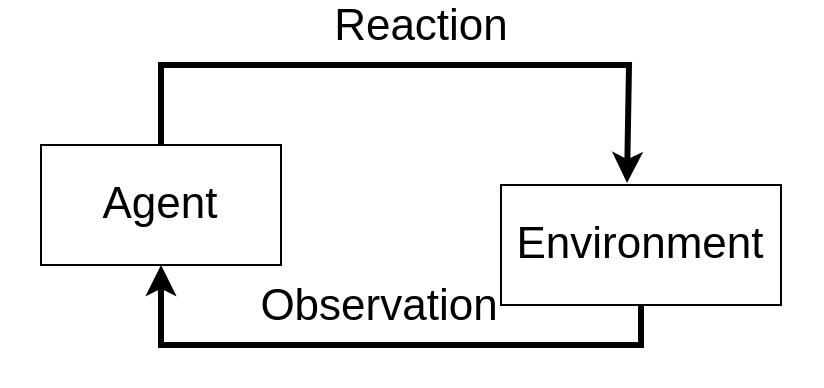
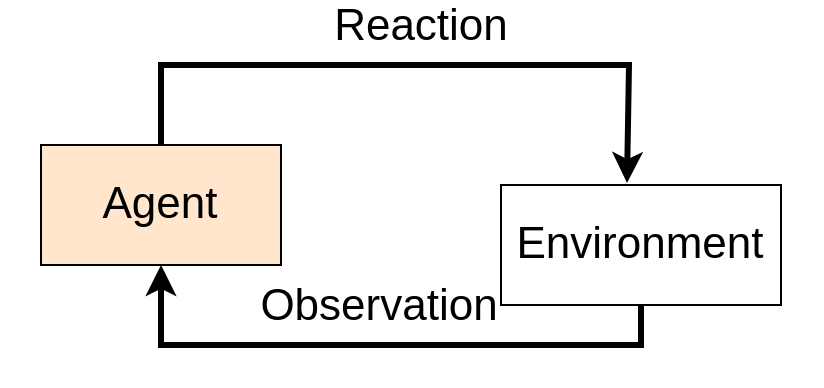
node "Agent": fillcolor #ffffff -> #ffe6cc
